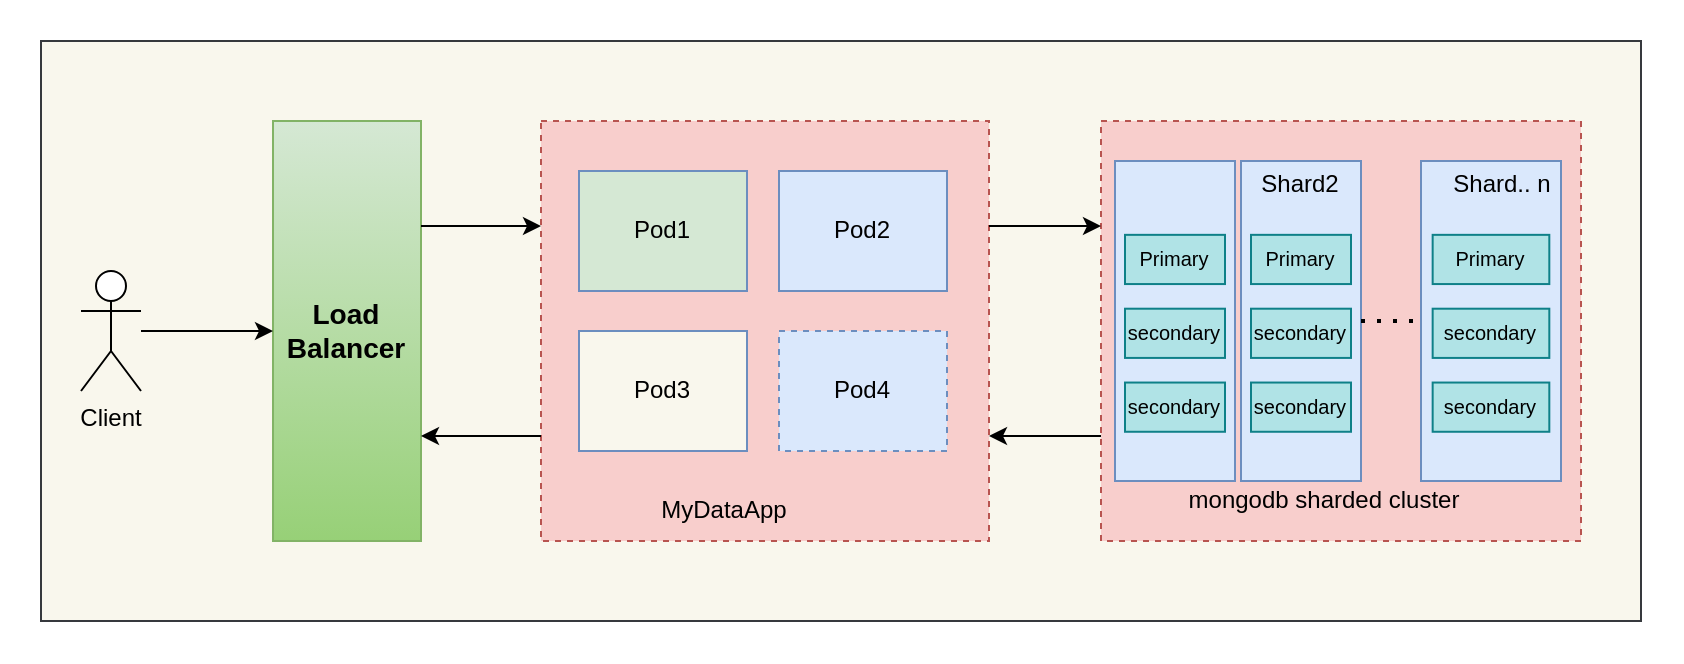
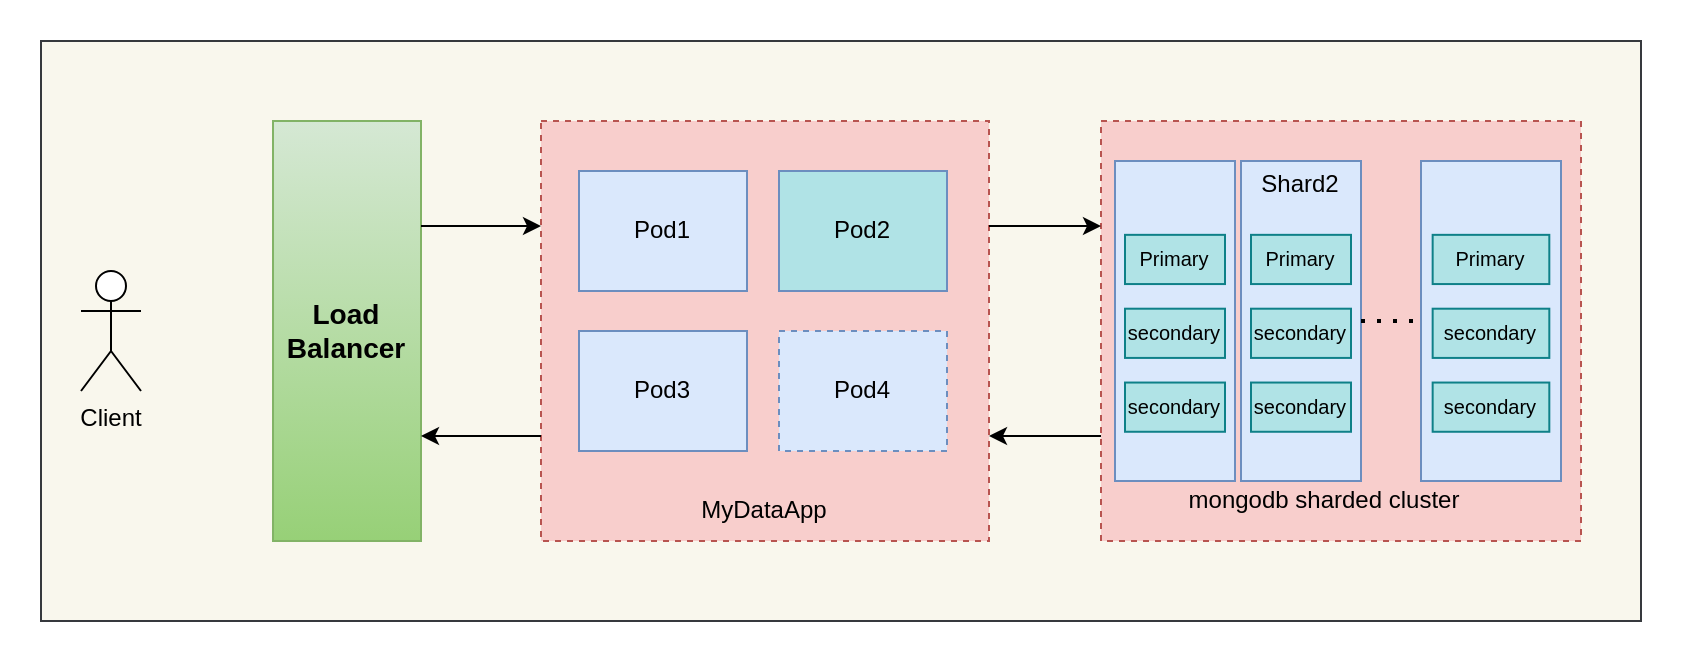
node "Shard.. n": removed
node "Pod1": fillcolor #d5e8d4 -> #dae8fc
node "Pod2": fillcolor #dae8fc -> #b0e3e6
edge "Client" -> "Load Balancer": removed
node "Pod3": fillcolor #f9f7ed -> #dae8fc
node "MyDataApp": moved (725, 511) -> (765, 511)
